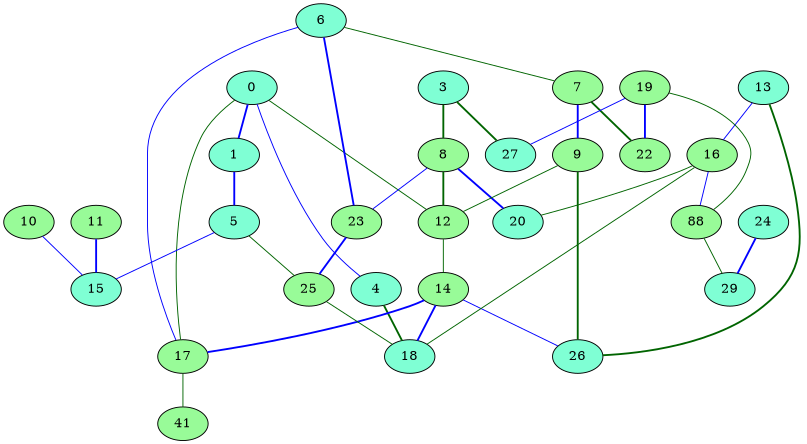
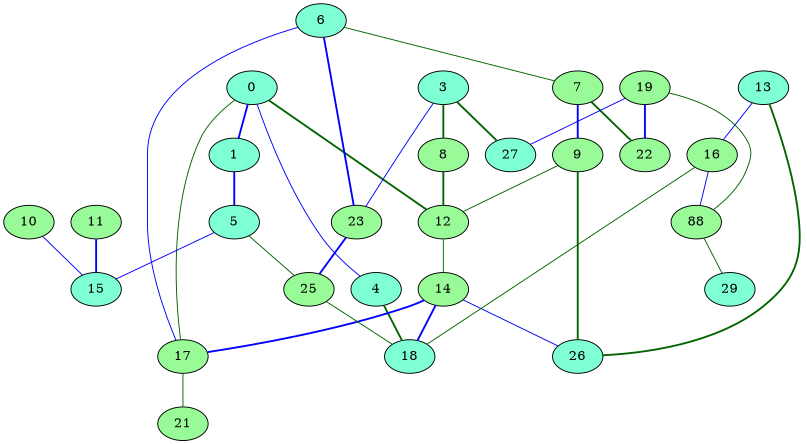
edge "0" -- "12": style solid -> bold
edge "8" -- "23": now "3" -- "23"
node "20": removed
node "24": removed
node "41": label "41" -> "21"
